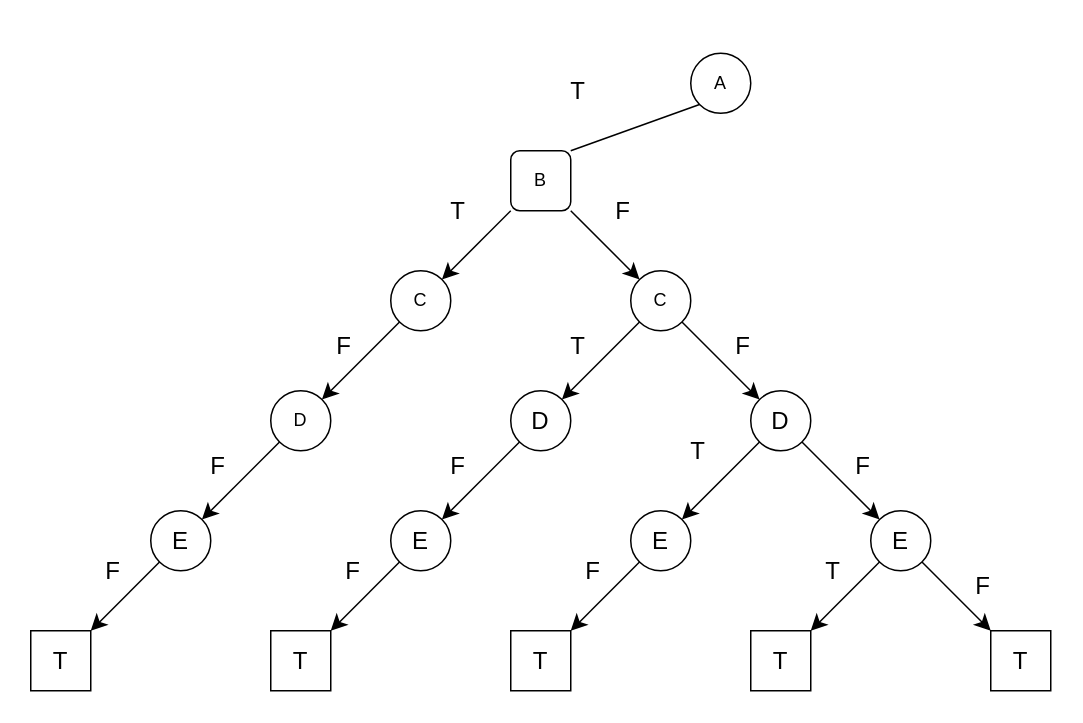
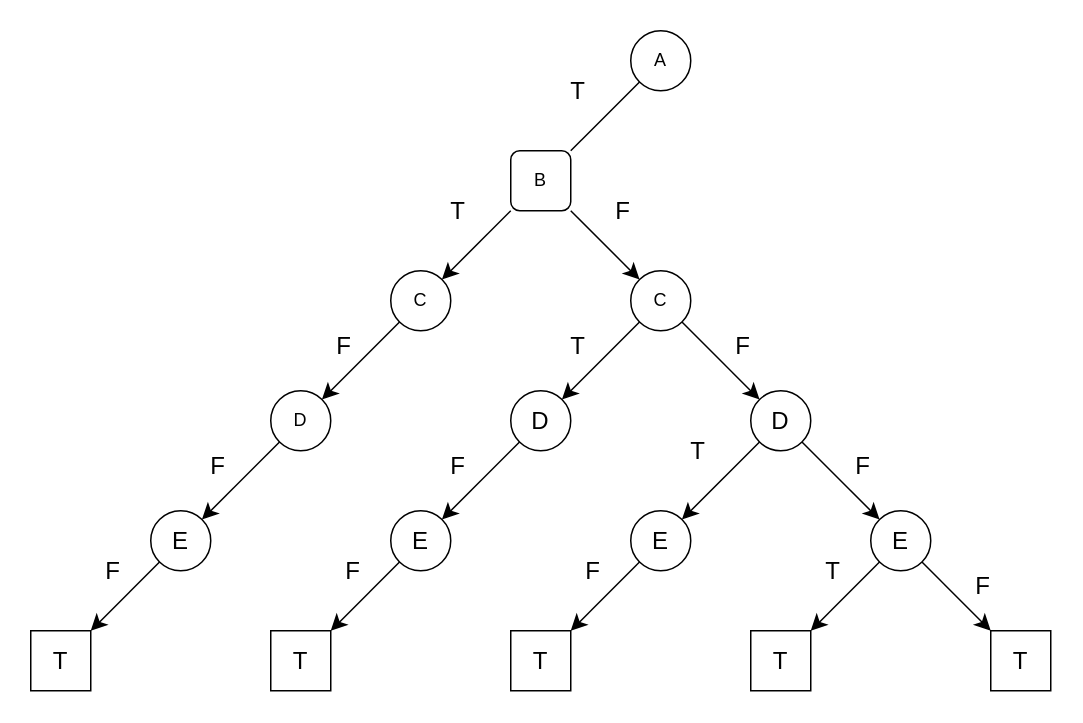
node "A": moved (721, 83) -> (661, 61)
